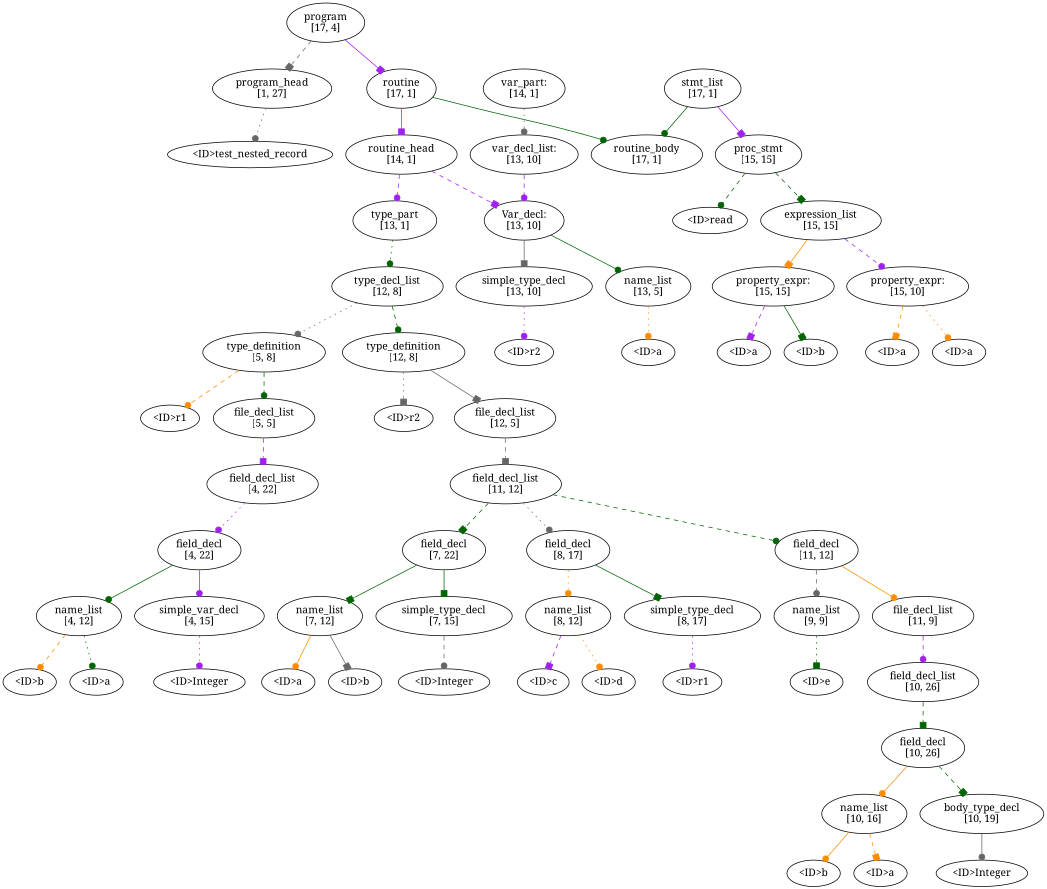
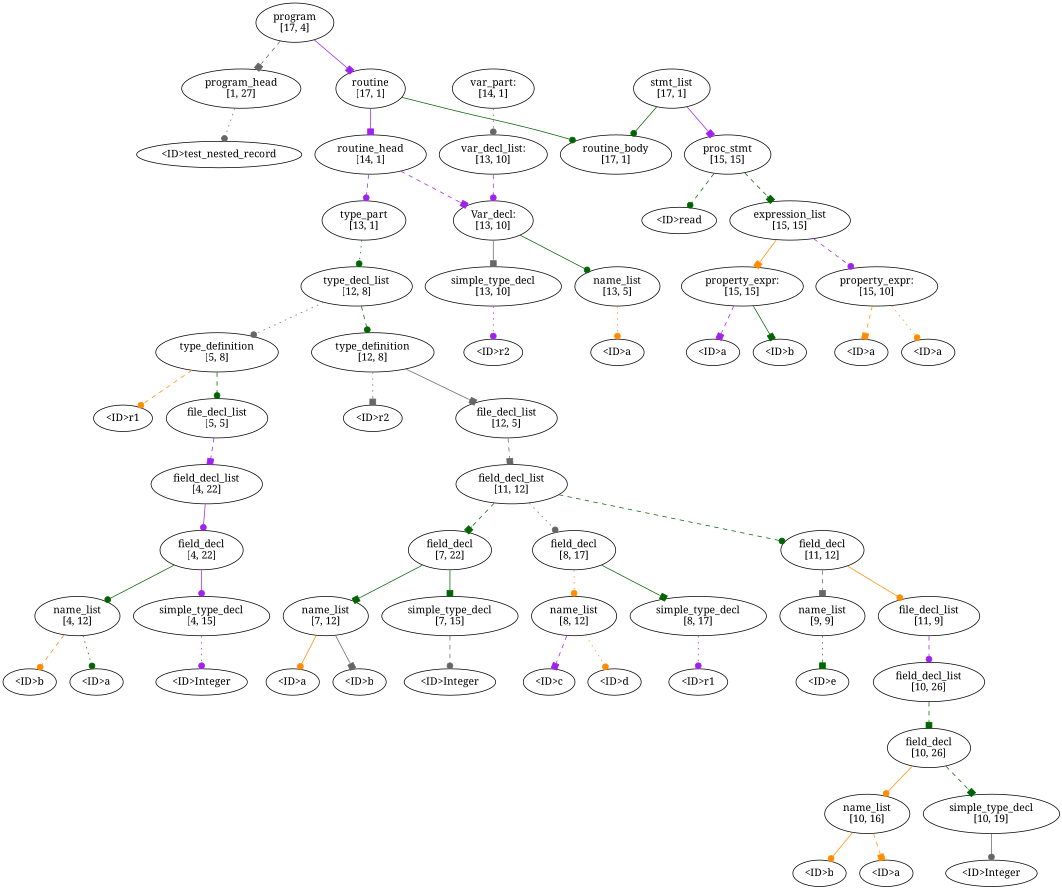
edge "field_decl_list [4, 22]" -> "field_decl [4, 22]": style dotted -> solid
edge "field_decl [11, 12]" -> "name_list [9, 9]": arrowhead dot -> box
node "simple_var_decl [4, 15]": label "simple_var_decl [4, 15]" -> "simple_type_decl [4, 15]"
node "body_type_decl [10, 19]": label "body_type_decl [10, 19]" -> "simple_type_decl [10, 19]"
